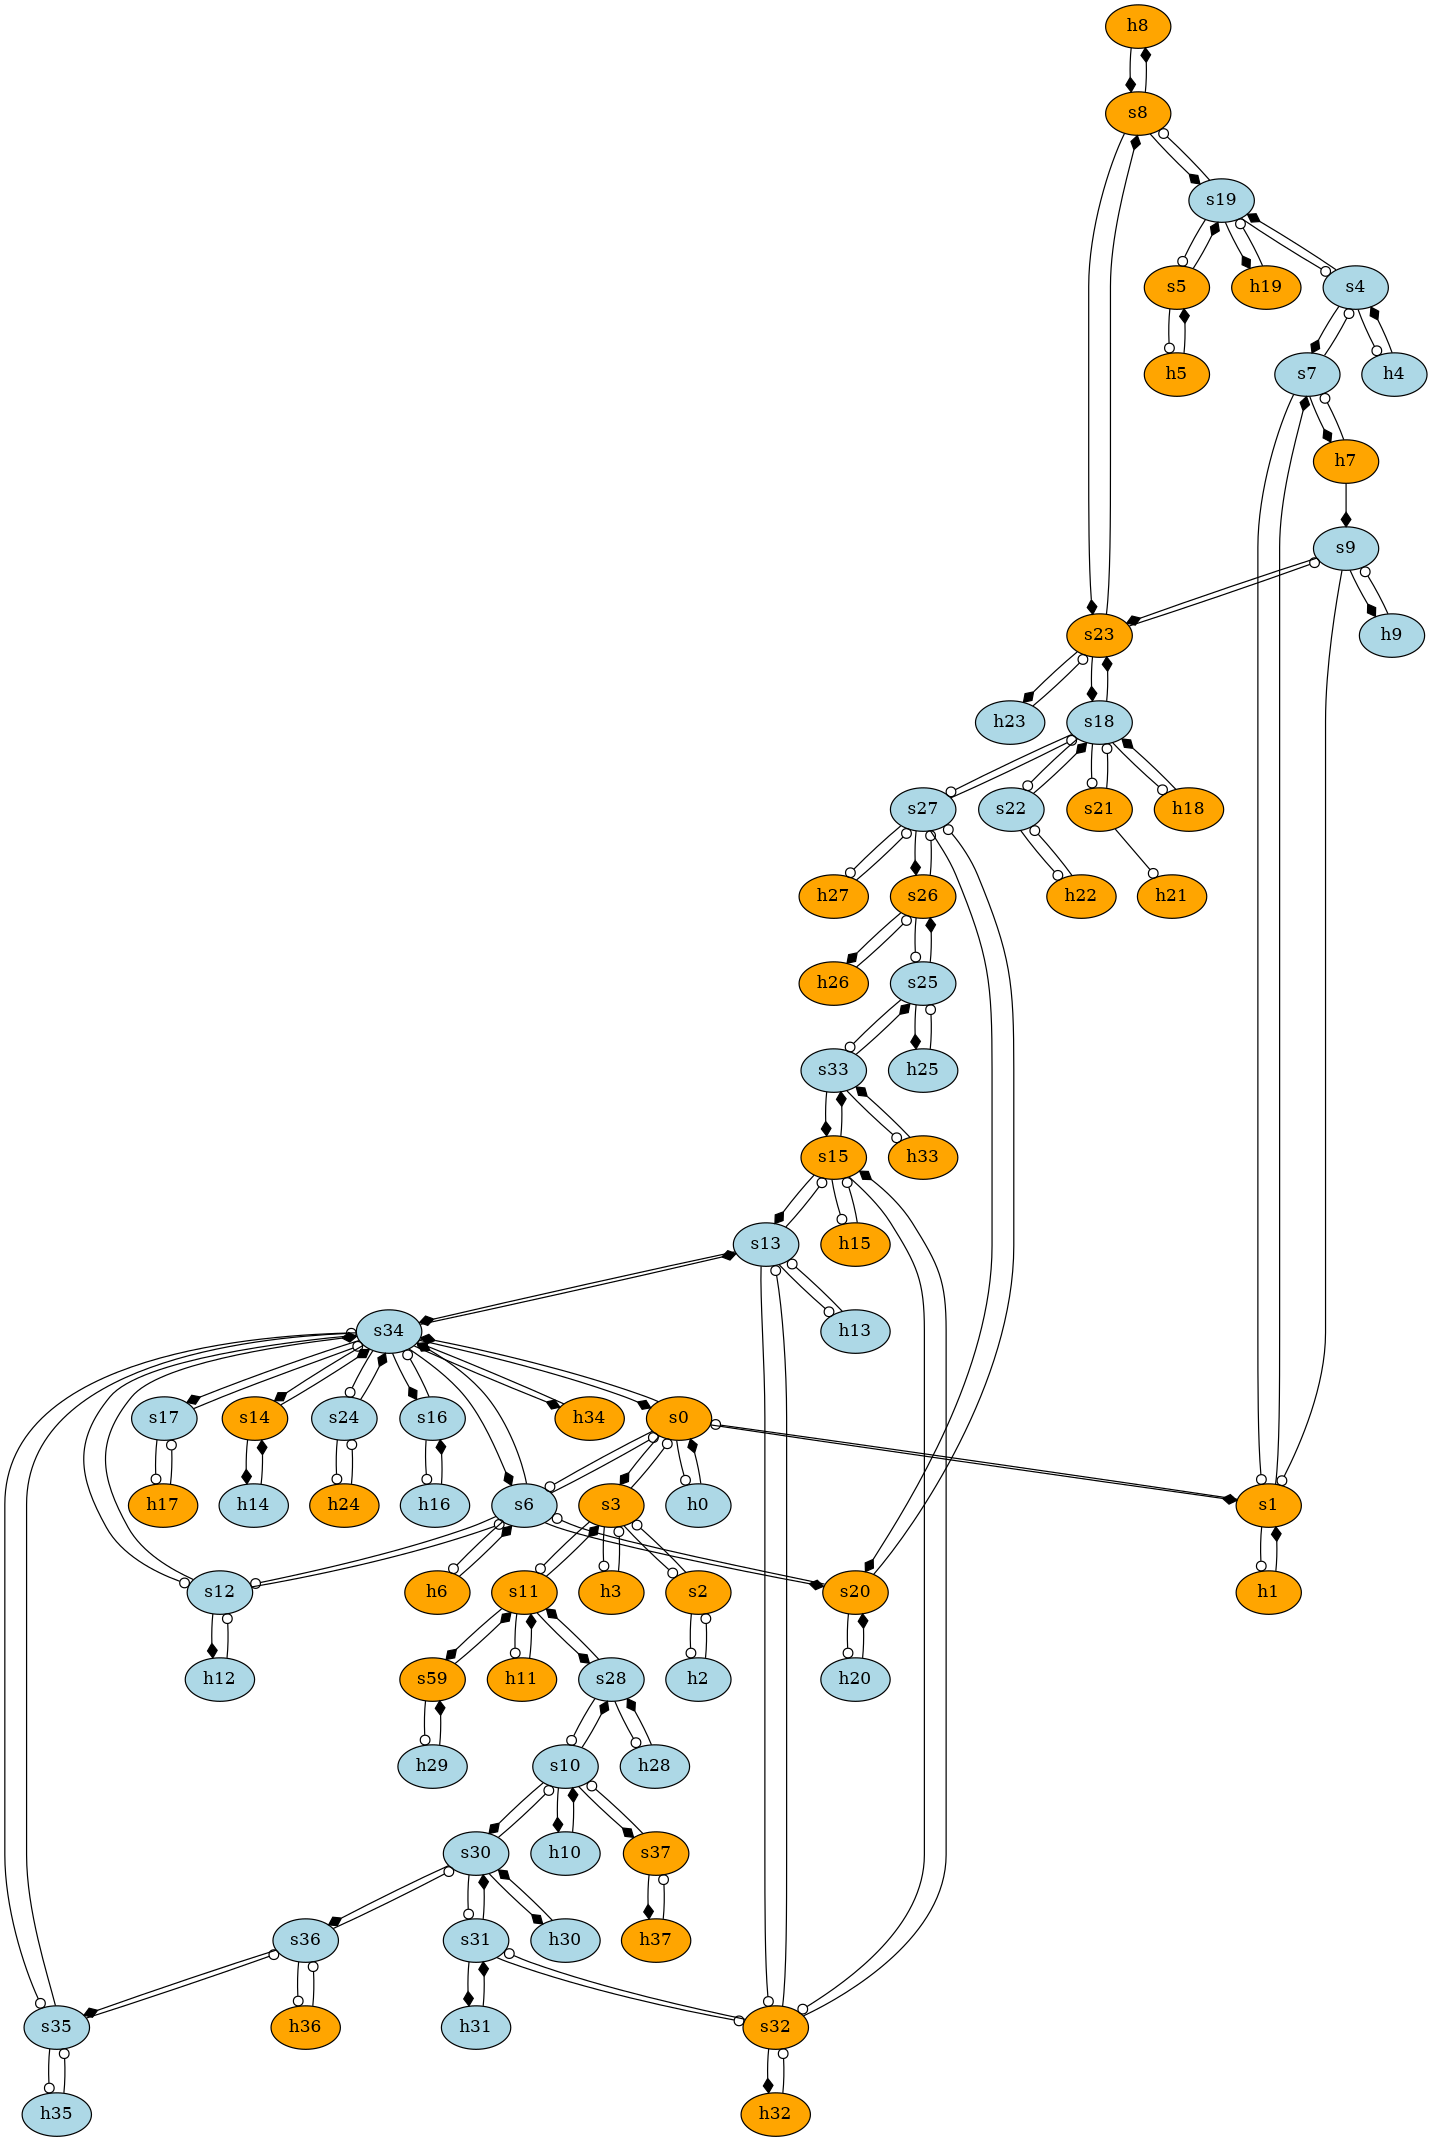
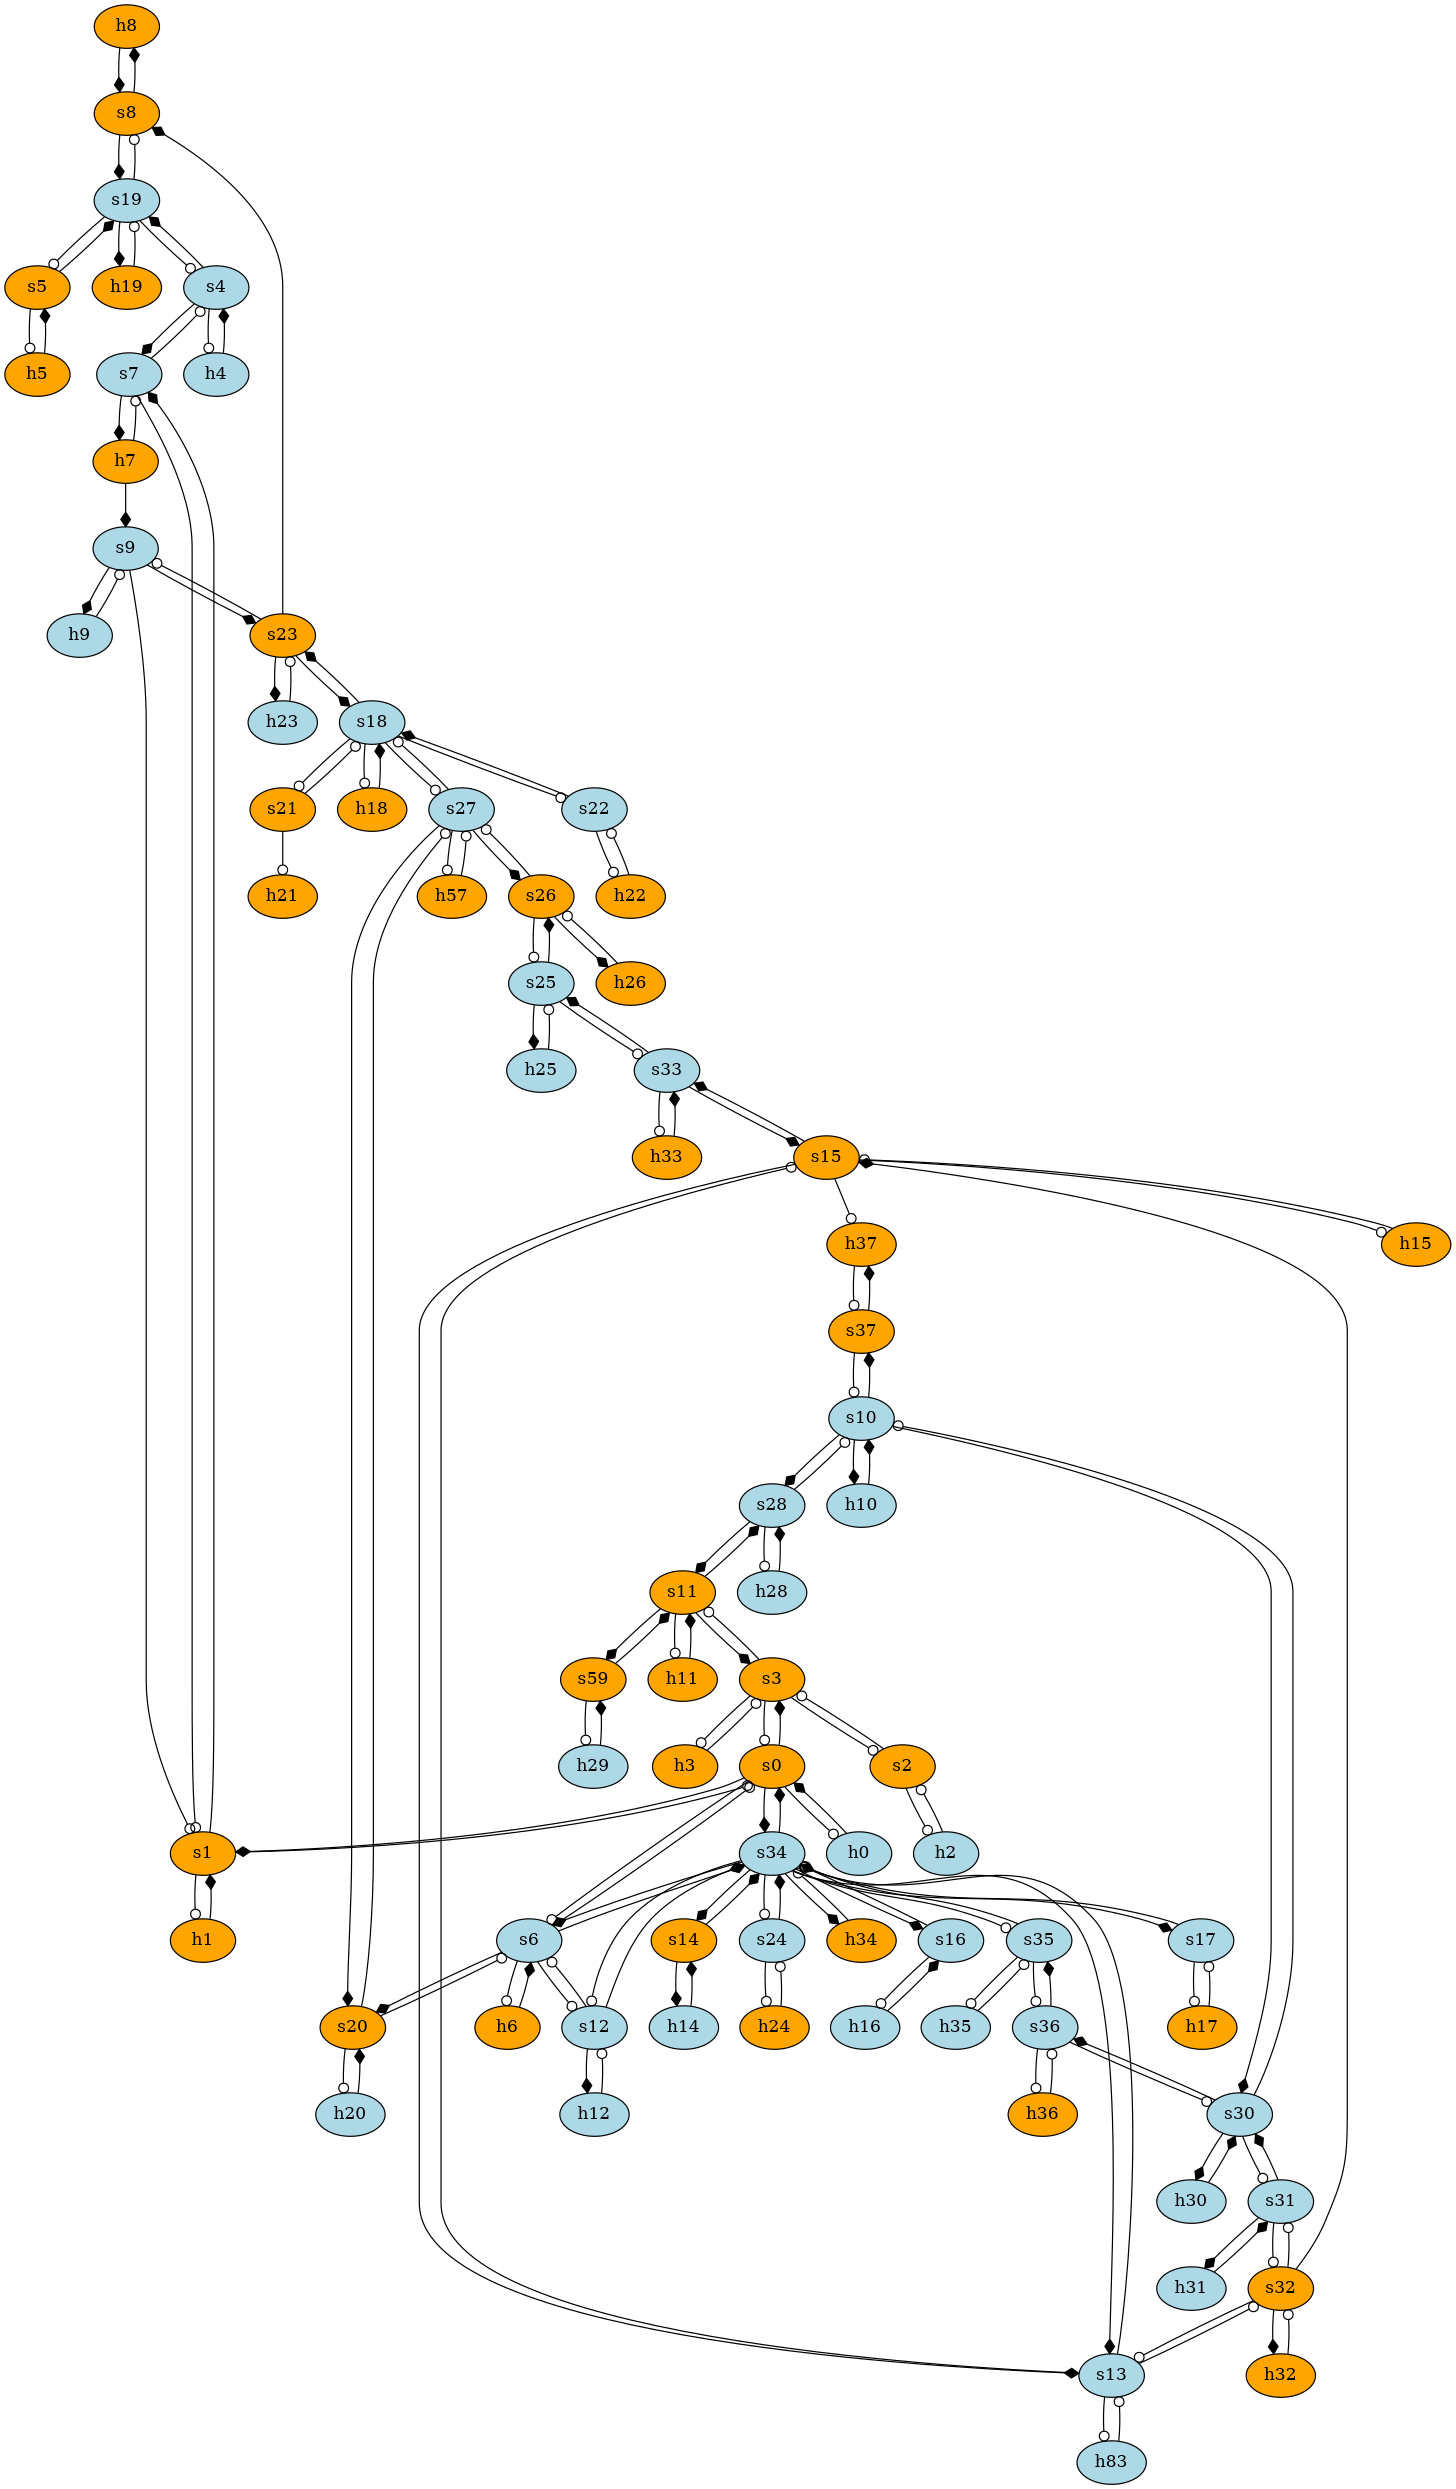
edge "s8" -> "s23": removed
node "h27": label "h27" -> "h57"
node "h13": label "h13" -> "h83"
edge "s15" -> "s32": now "s15" -> "h37"
